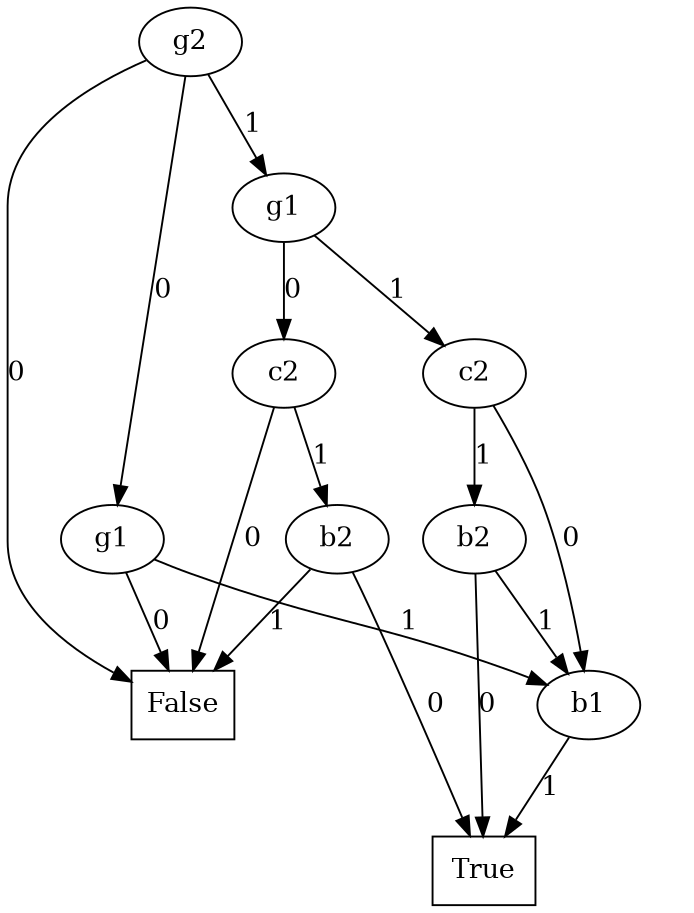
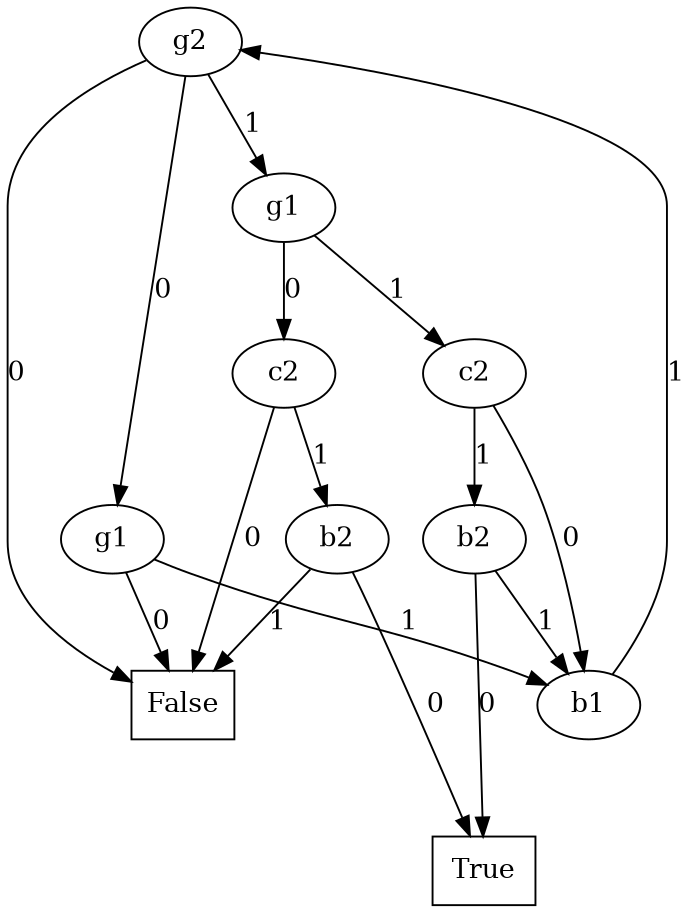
edge "b1" -> "True": now "b1" -> "g2"
